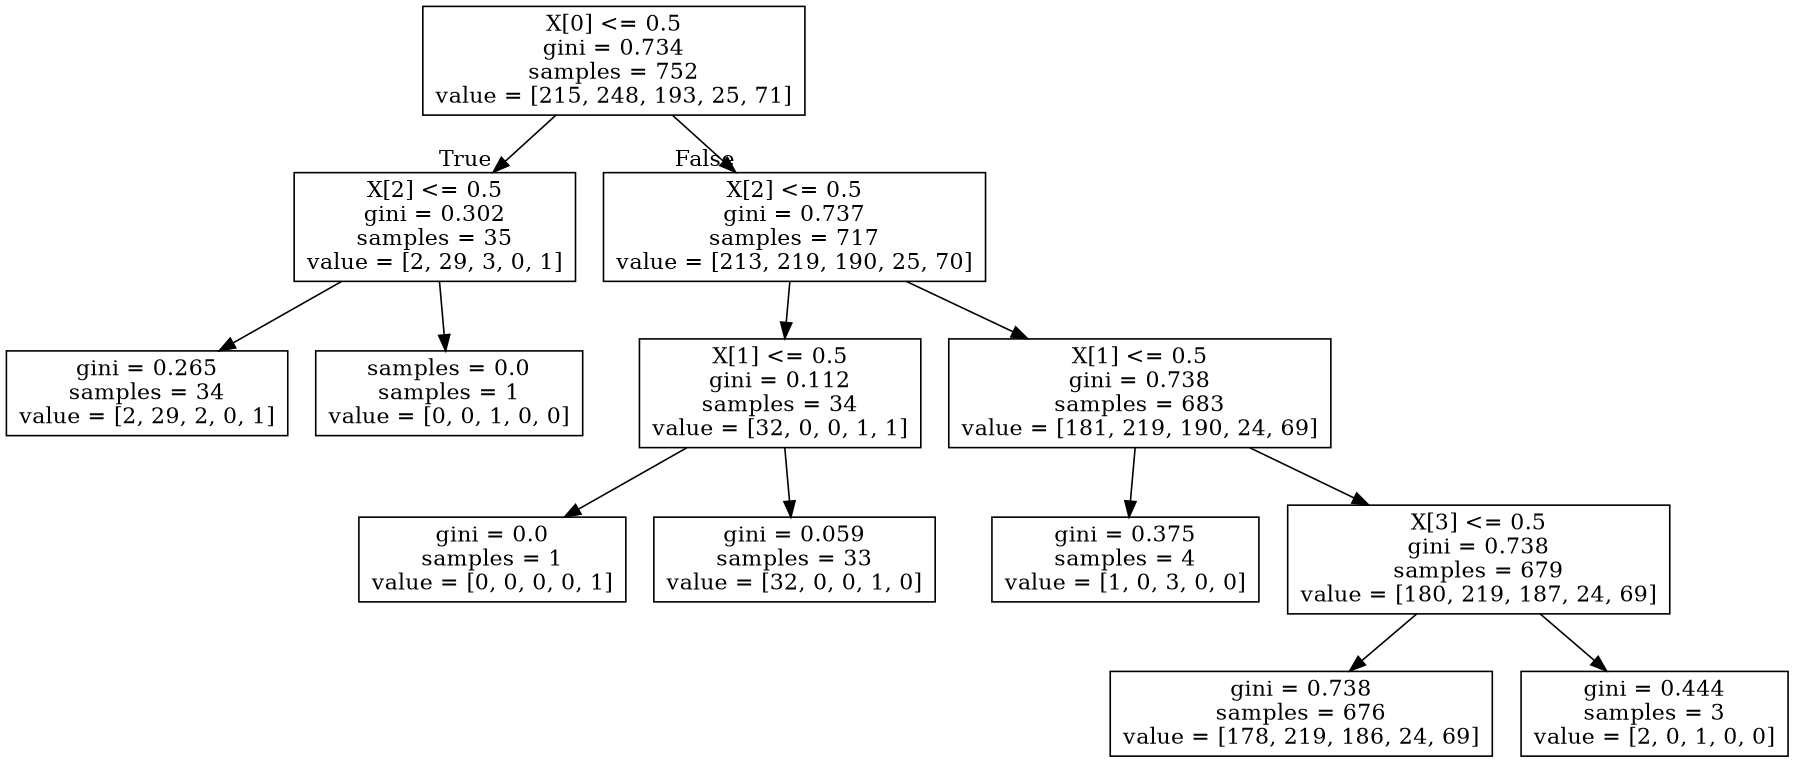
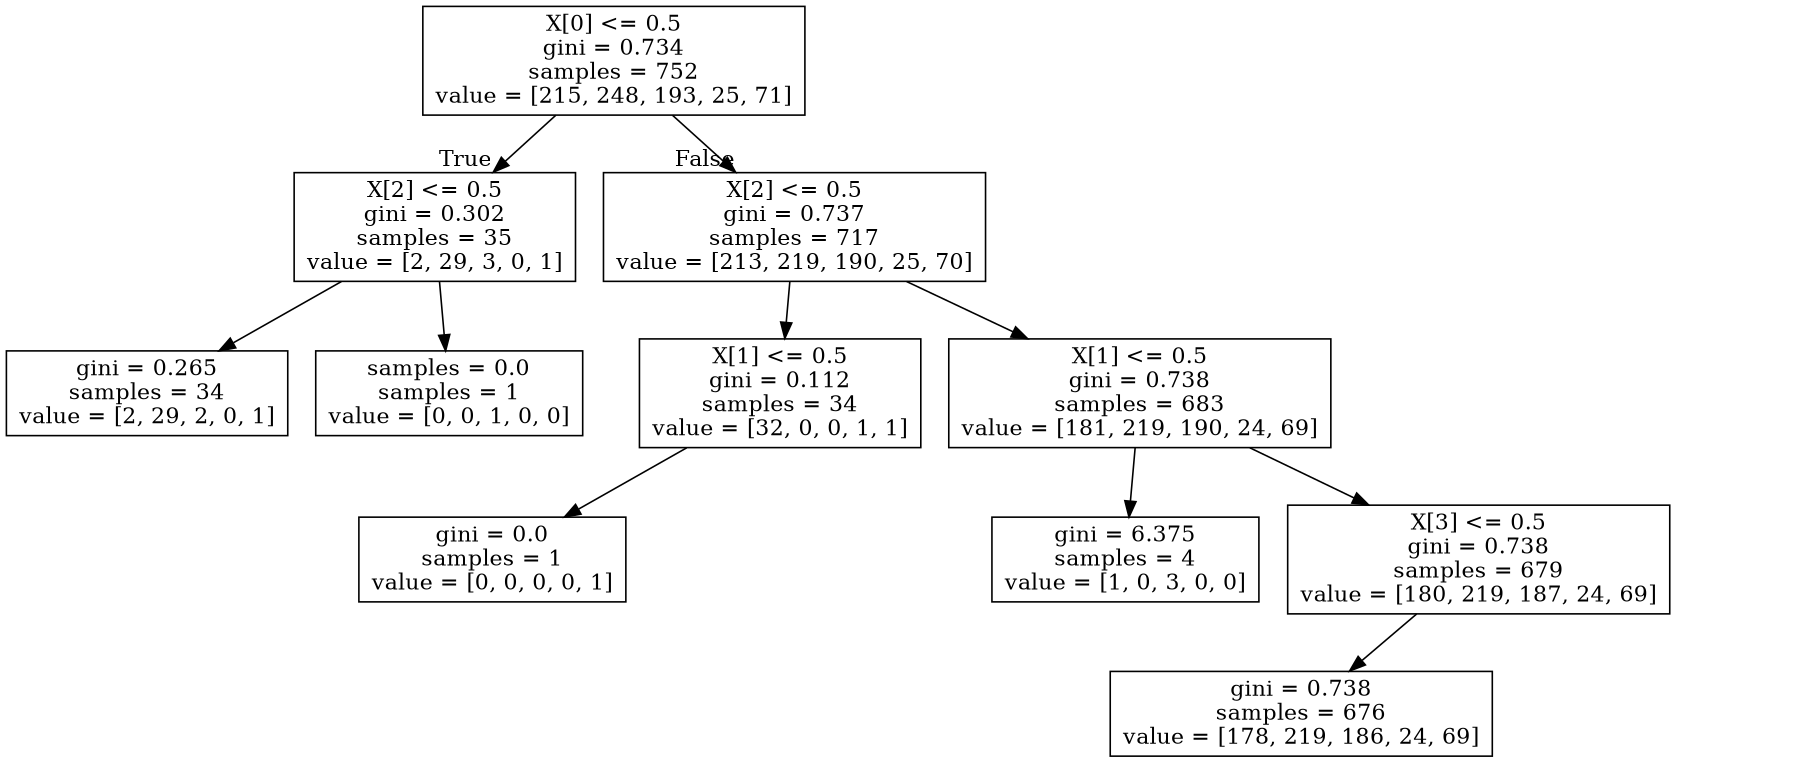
node "gini = 0.059 samples = 33 value = [32, 0, 0, 1, 0]": removed
node "gini = 0.375 samples = 4 value = [1, 0, 3, 0, 0]": label "gini = 0.375 samples = 4 value = [1, 0, 3, 0, 0]" -> "gini = 6.375 samples = 4 value = [1, 0, 3, 0, 0]"
node "gini = 0.444 samples = 3 value = [2, 0, 1, 0, 0]": removed
